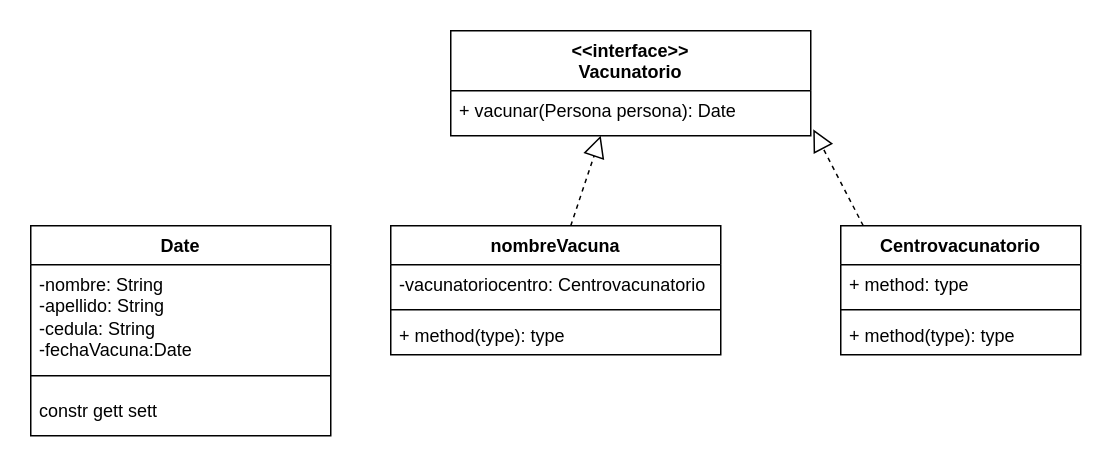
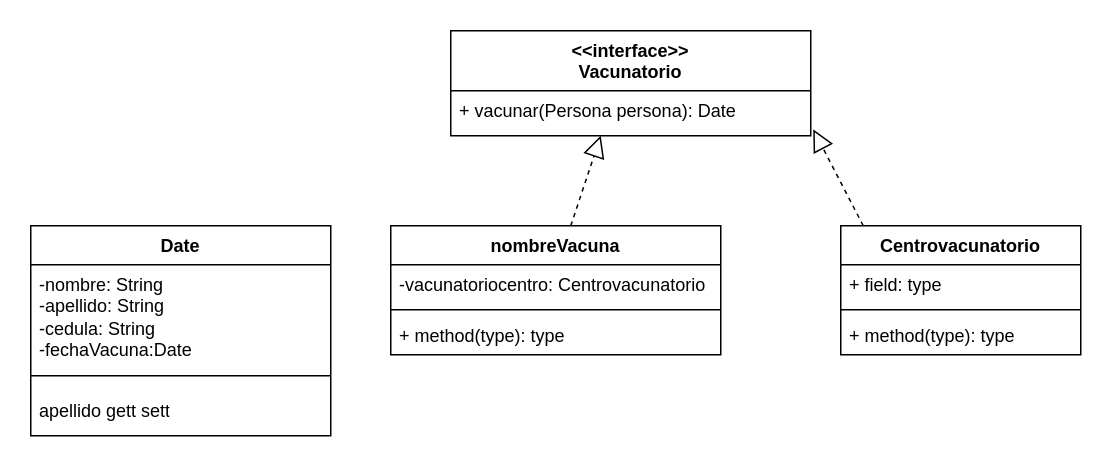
node "+ method: type": label "+ method: type" -> "+ field: type"
node "constr gett sett": label "constr gett sett" -> "apellido gett sett"
